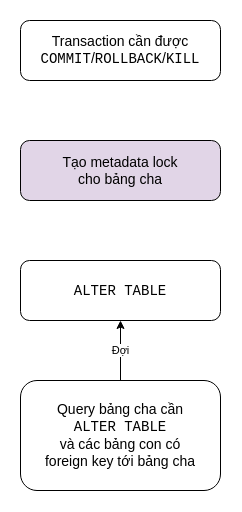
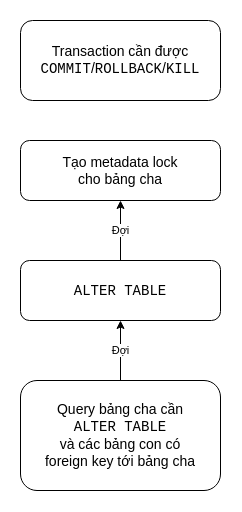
node "Transaction cần được COMMIT/ROLLBACK/KILL": size 200x60 -> 200x80
node "Tạo metadata lock cho bảng cha": fillcolor #e1d5e7 -> #ffffff
edge "ALTER TABLE" -> "Tạo metadata lock cho bảng cha": added, label "Đợi"
